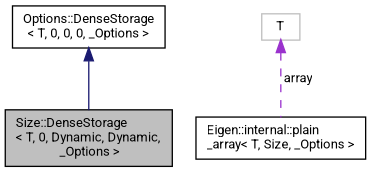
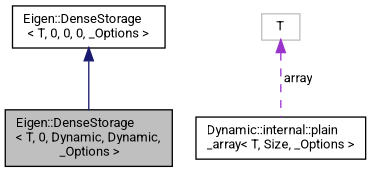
node "Options::DenseStorage < T, 0, 0, 0, _Options >": label "Options::DenseStorage < T, 0, 0, 0, _Options >" -> "Eigen::DenseStorage < T, 0, 0, 0, _Options >"
node "Size::DenseStorage < T, 0, Dynamic, Dynamic, _Options >": label "Size::DenseStorage < T, 0, Dynamic, Dynamic, _Options >" -> "Eigen::DenseStorage < T, 0, Dynamic, Dynamic, _Options >"
node "Eigen::internal::plain _array< T, Size, _Options >": label "Eigen::internal::plain _array< T, Size, _Options >" -> "Dynamic::internal::plain _array< T, Size, _Options >"
